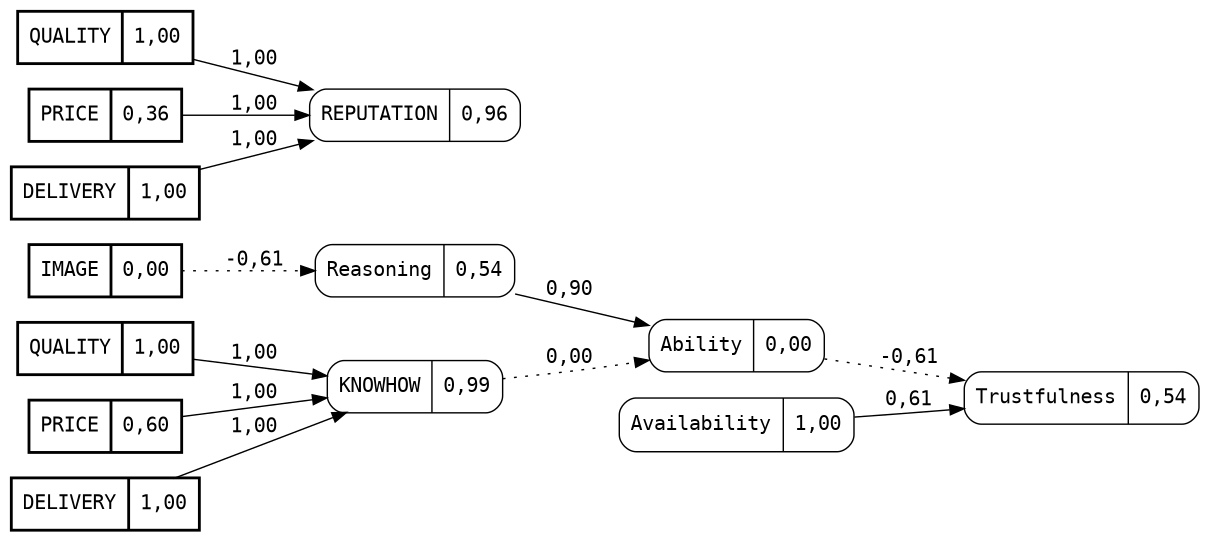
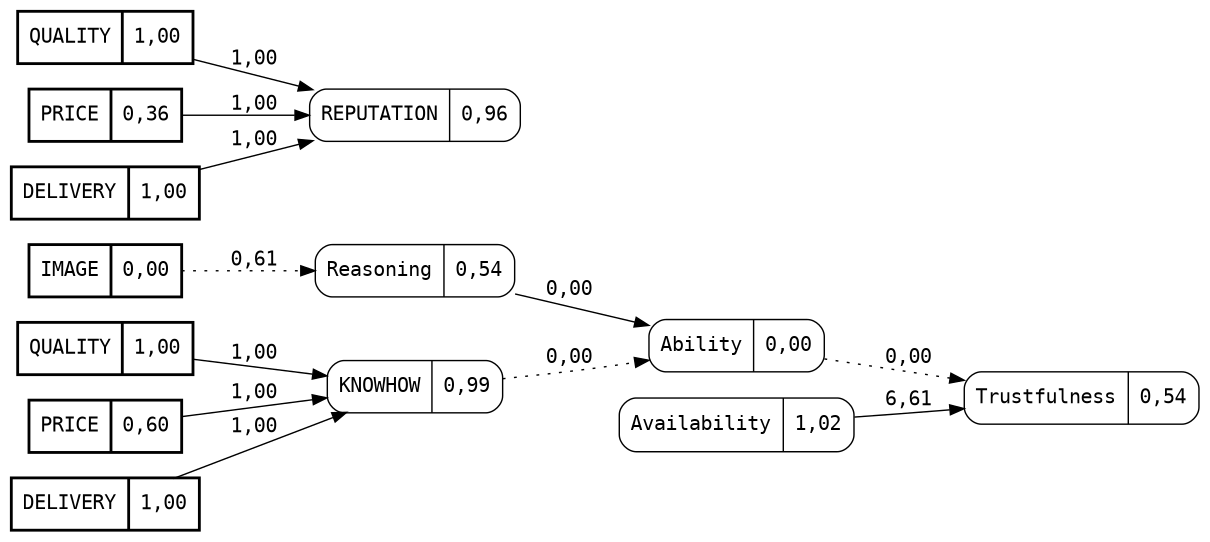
edge "IMAGE" -> "Reasoning": label "-0,61" -> "0,61"
edge "Reasoning" -> "Ability": label "0,90" -> "0,00"
edge "Ability" -> "Trustfulness": label "-0,61" -> "0,00"
edge "Availability" -> "Trustfulness": label "0,61" -> "6,61"
node "Availability": text "1,00" -> "1,02"
